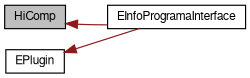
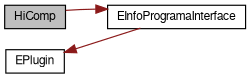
edge "EInfoProgramaInterface" -> "HiComp": reversed
